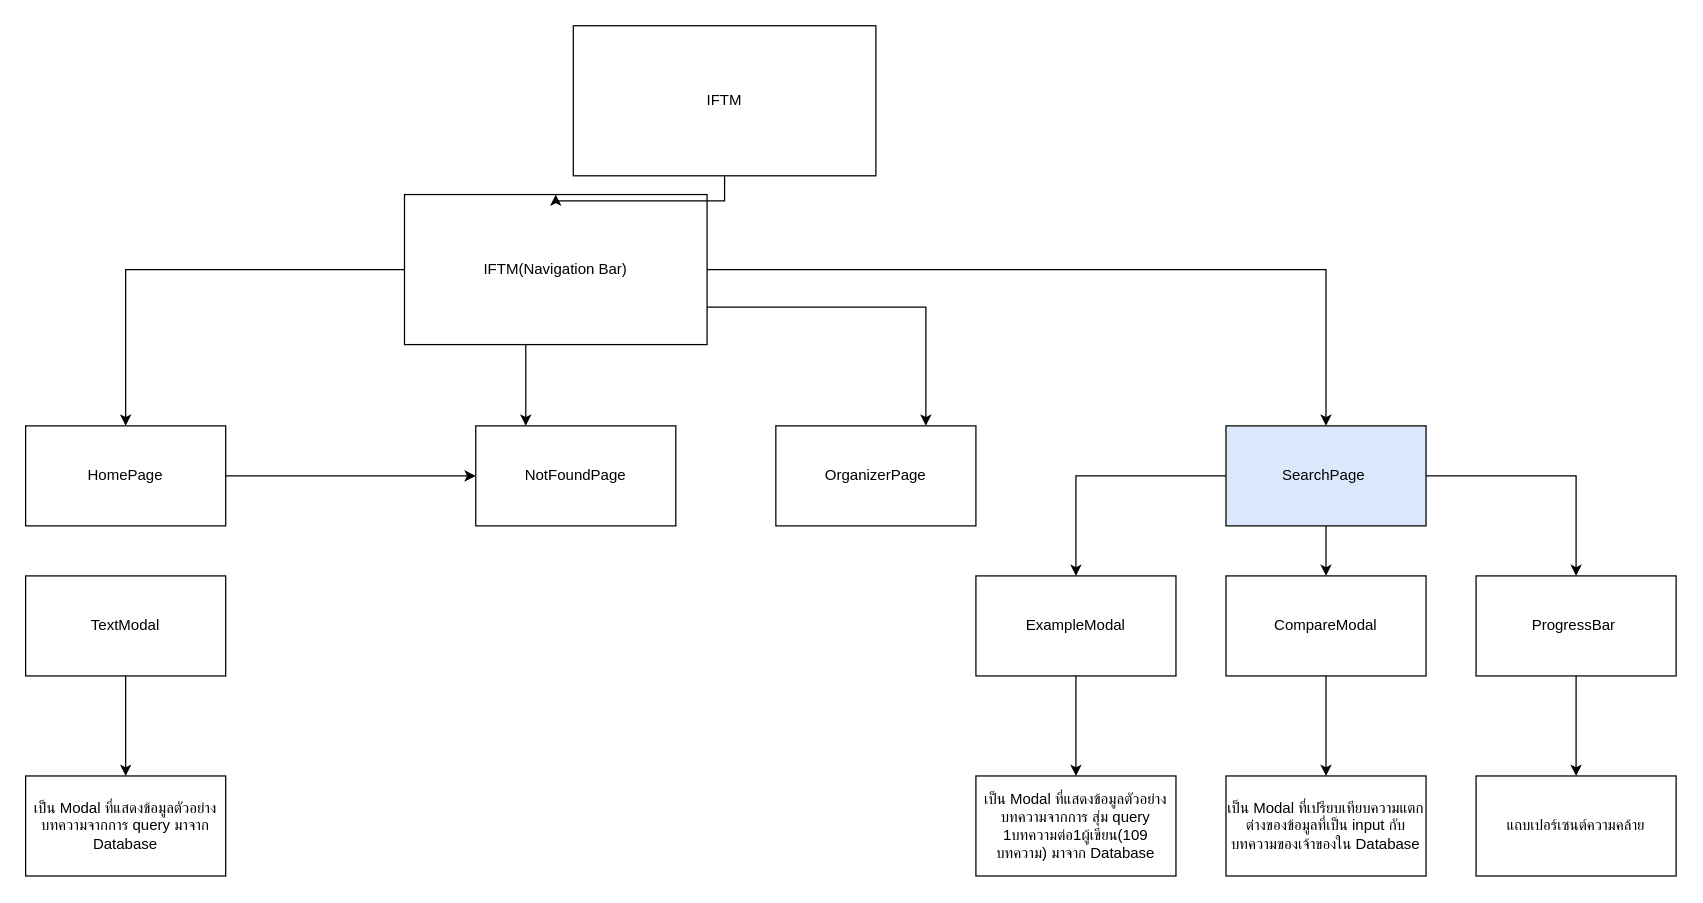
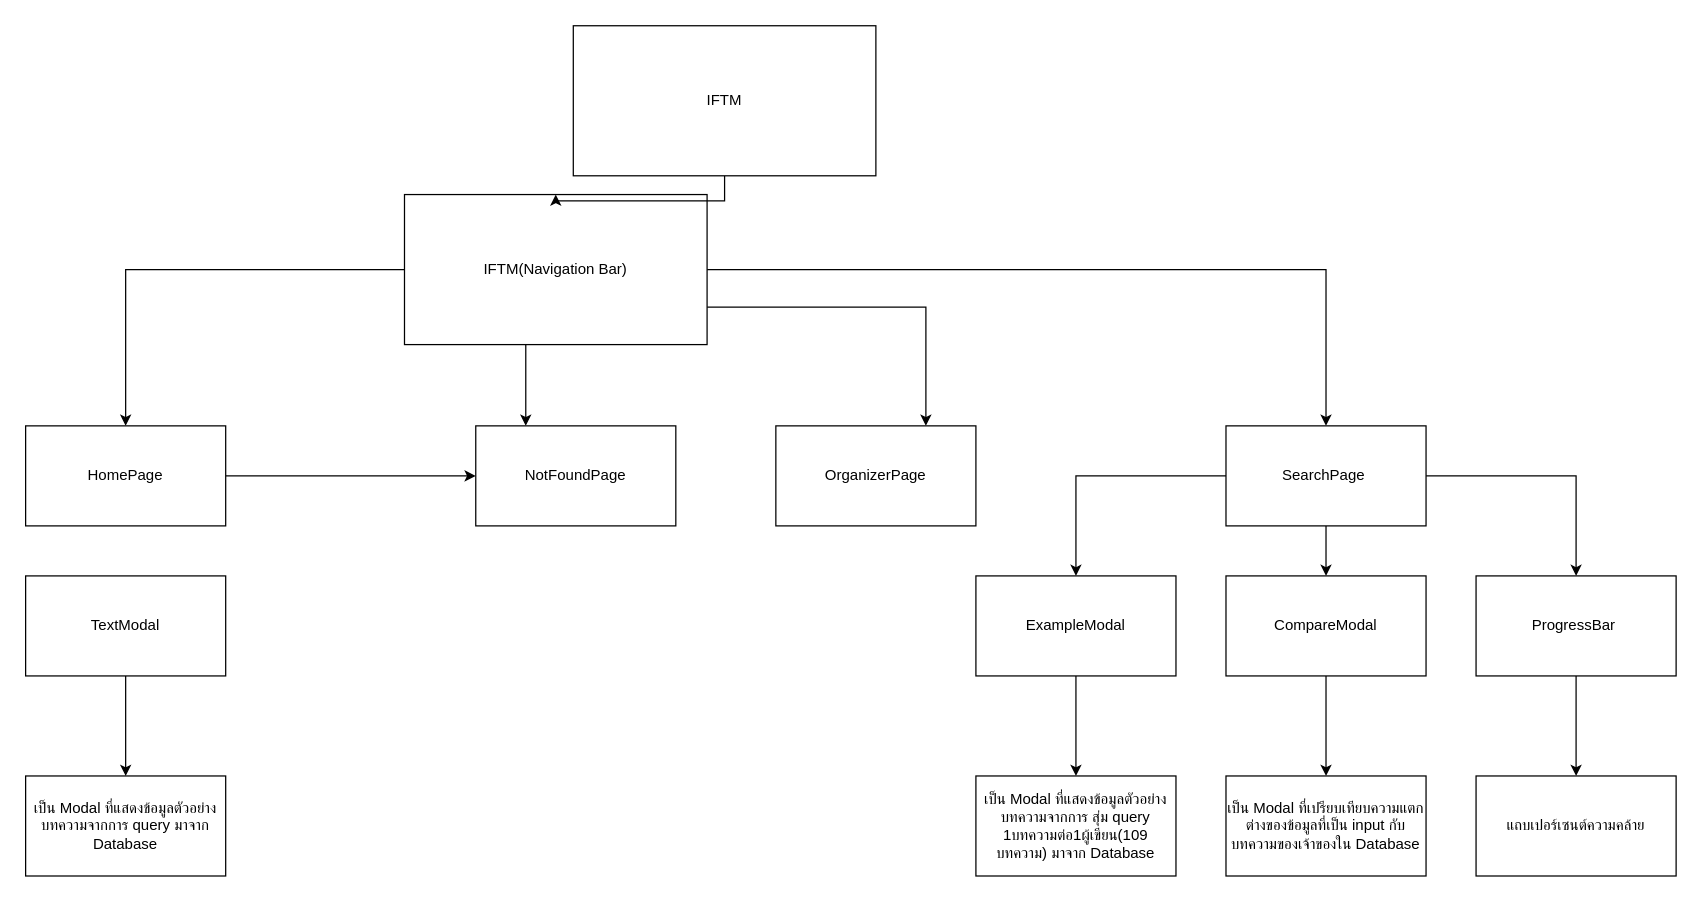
node "SearchPage": fillcolor #dae8fc -> #ffffff
